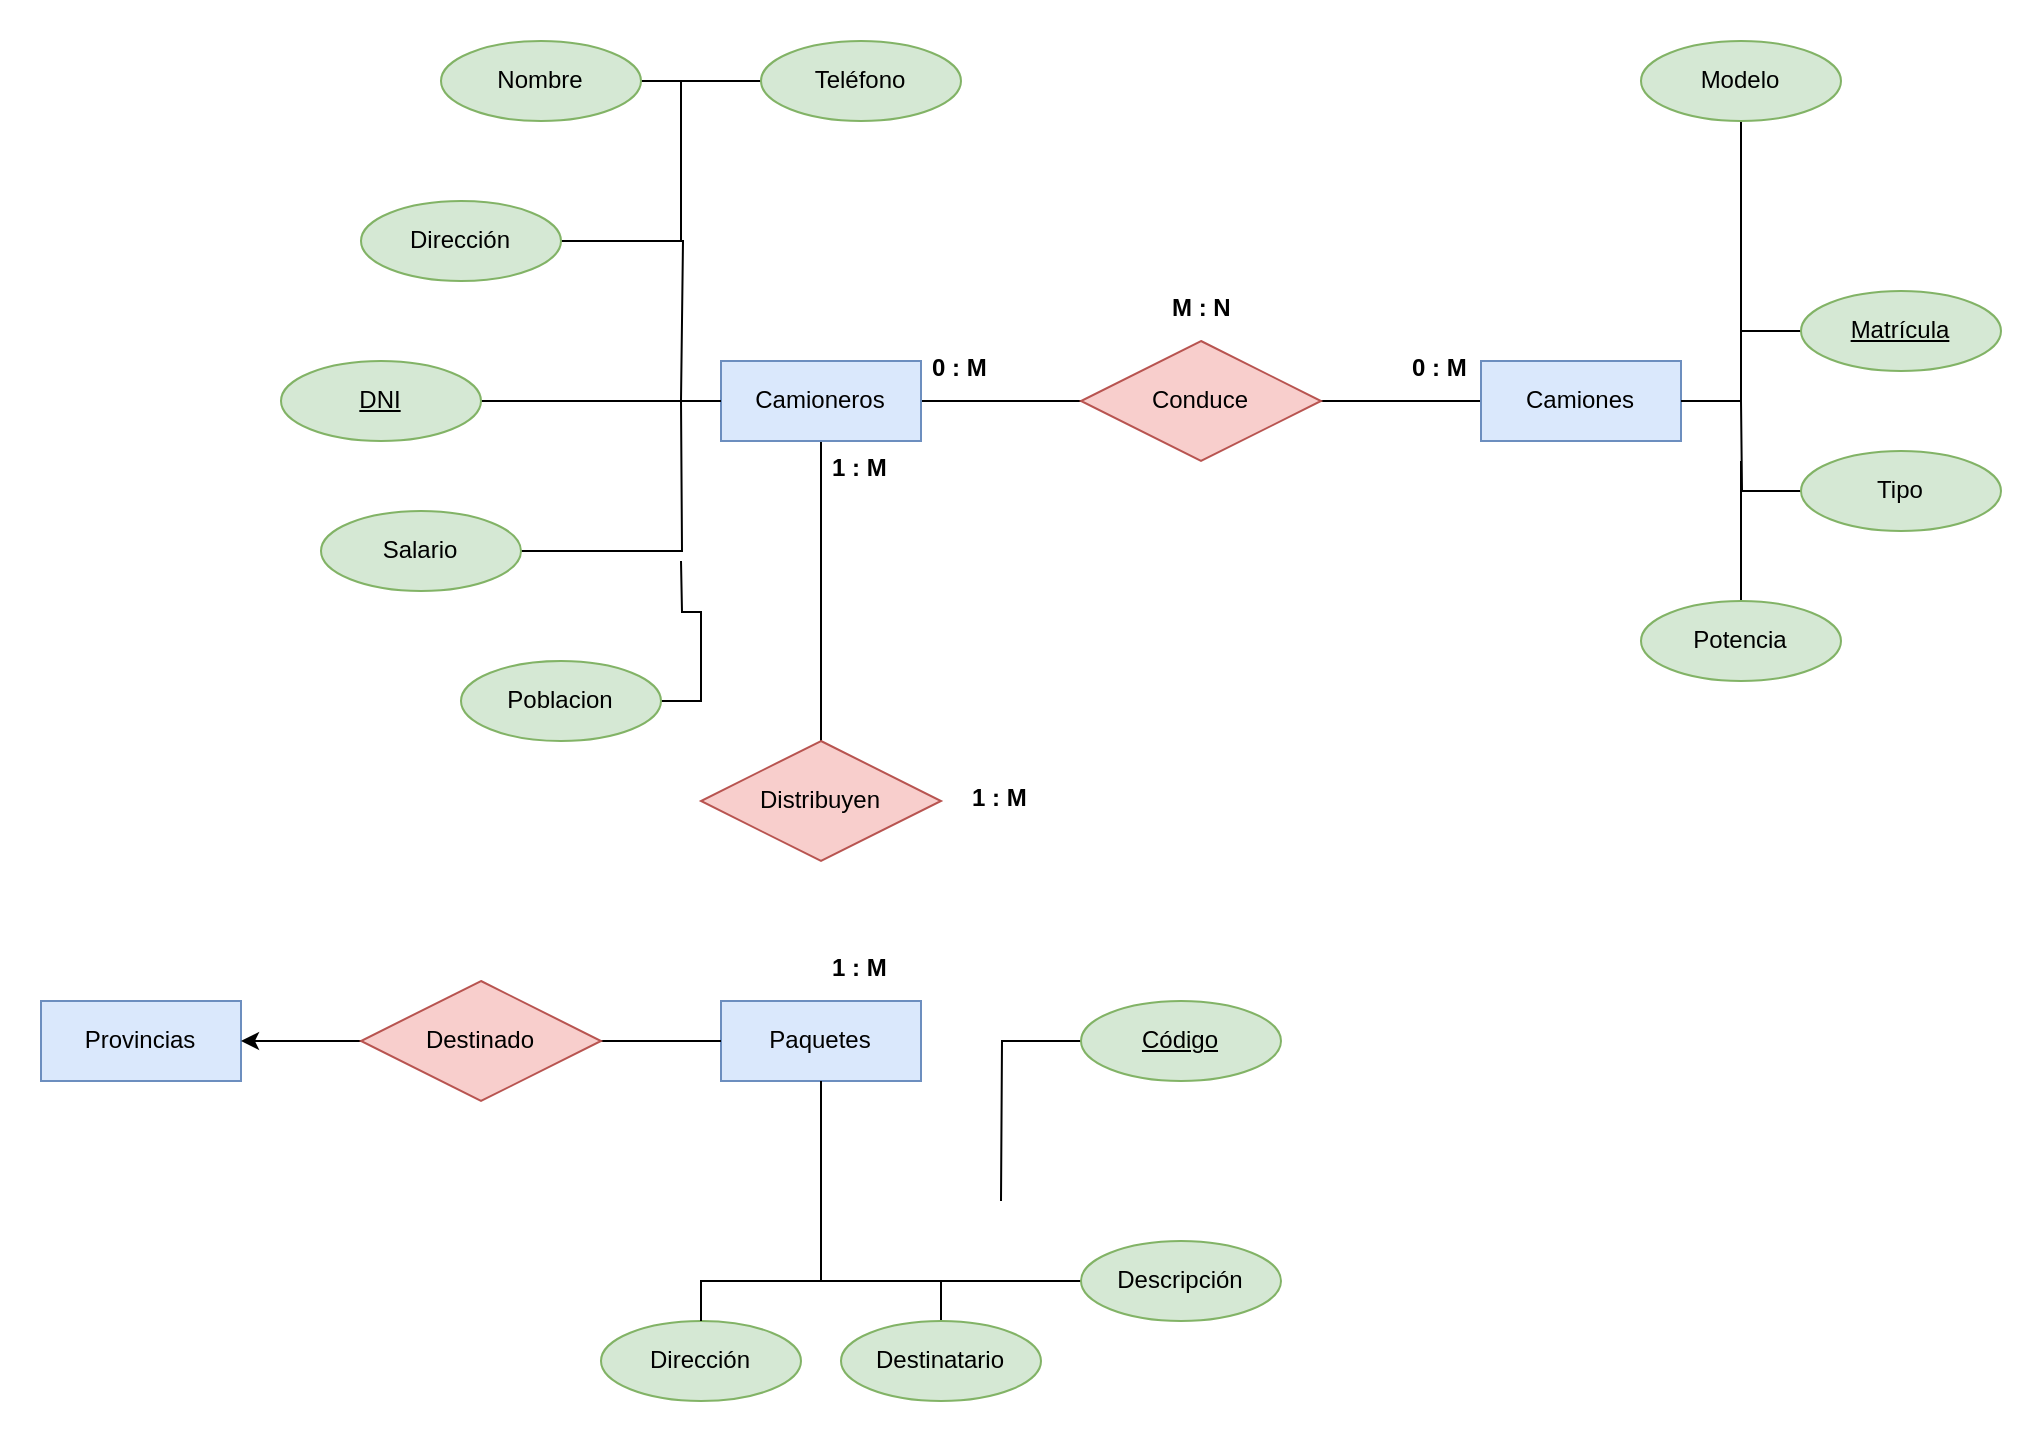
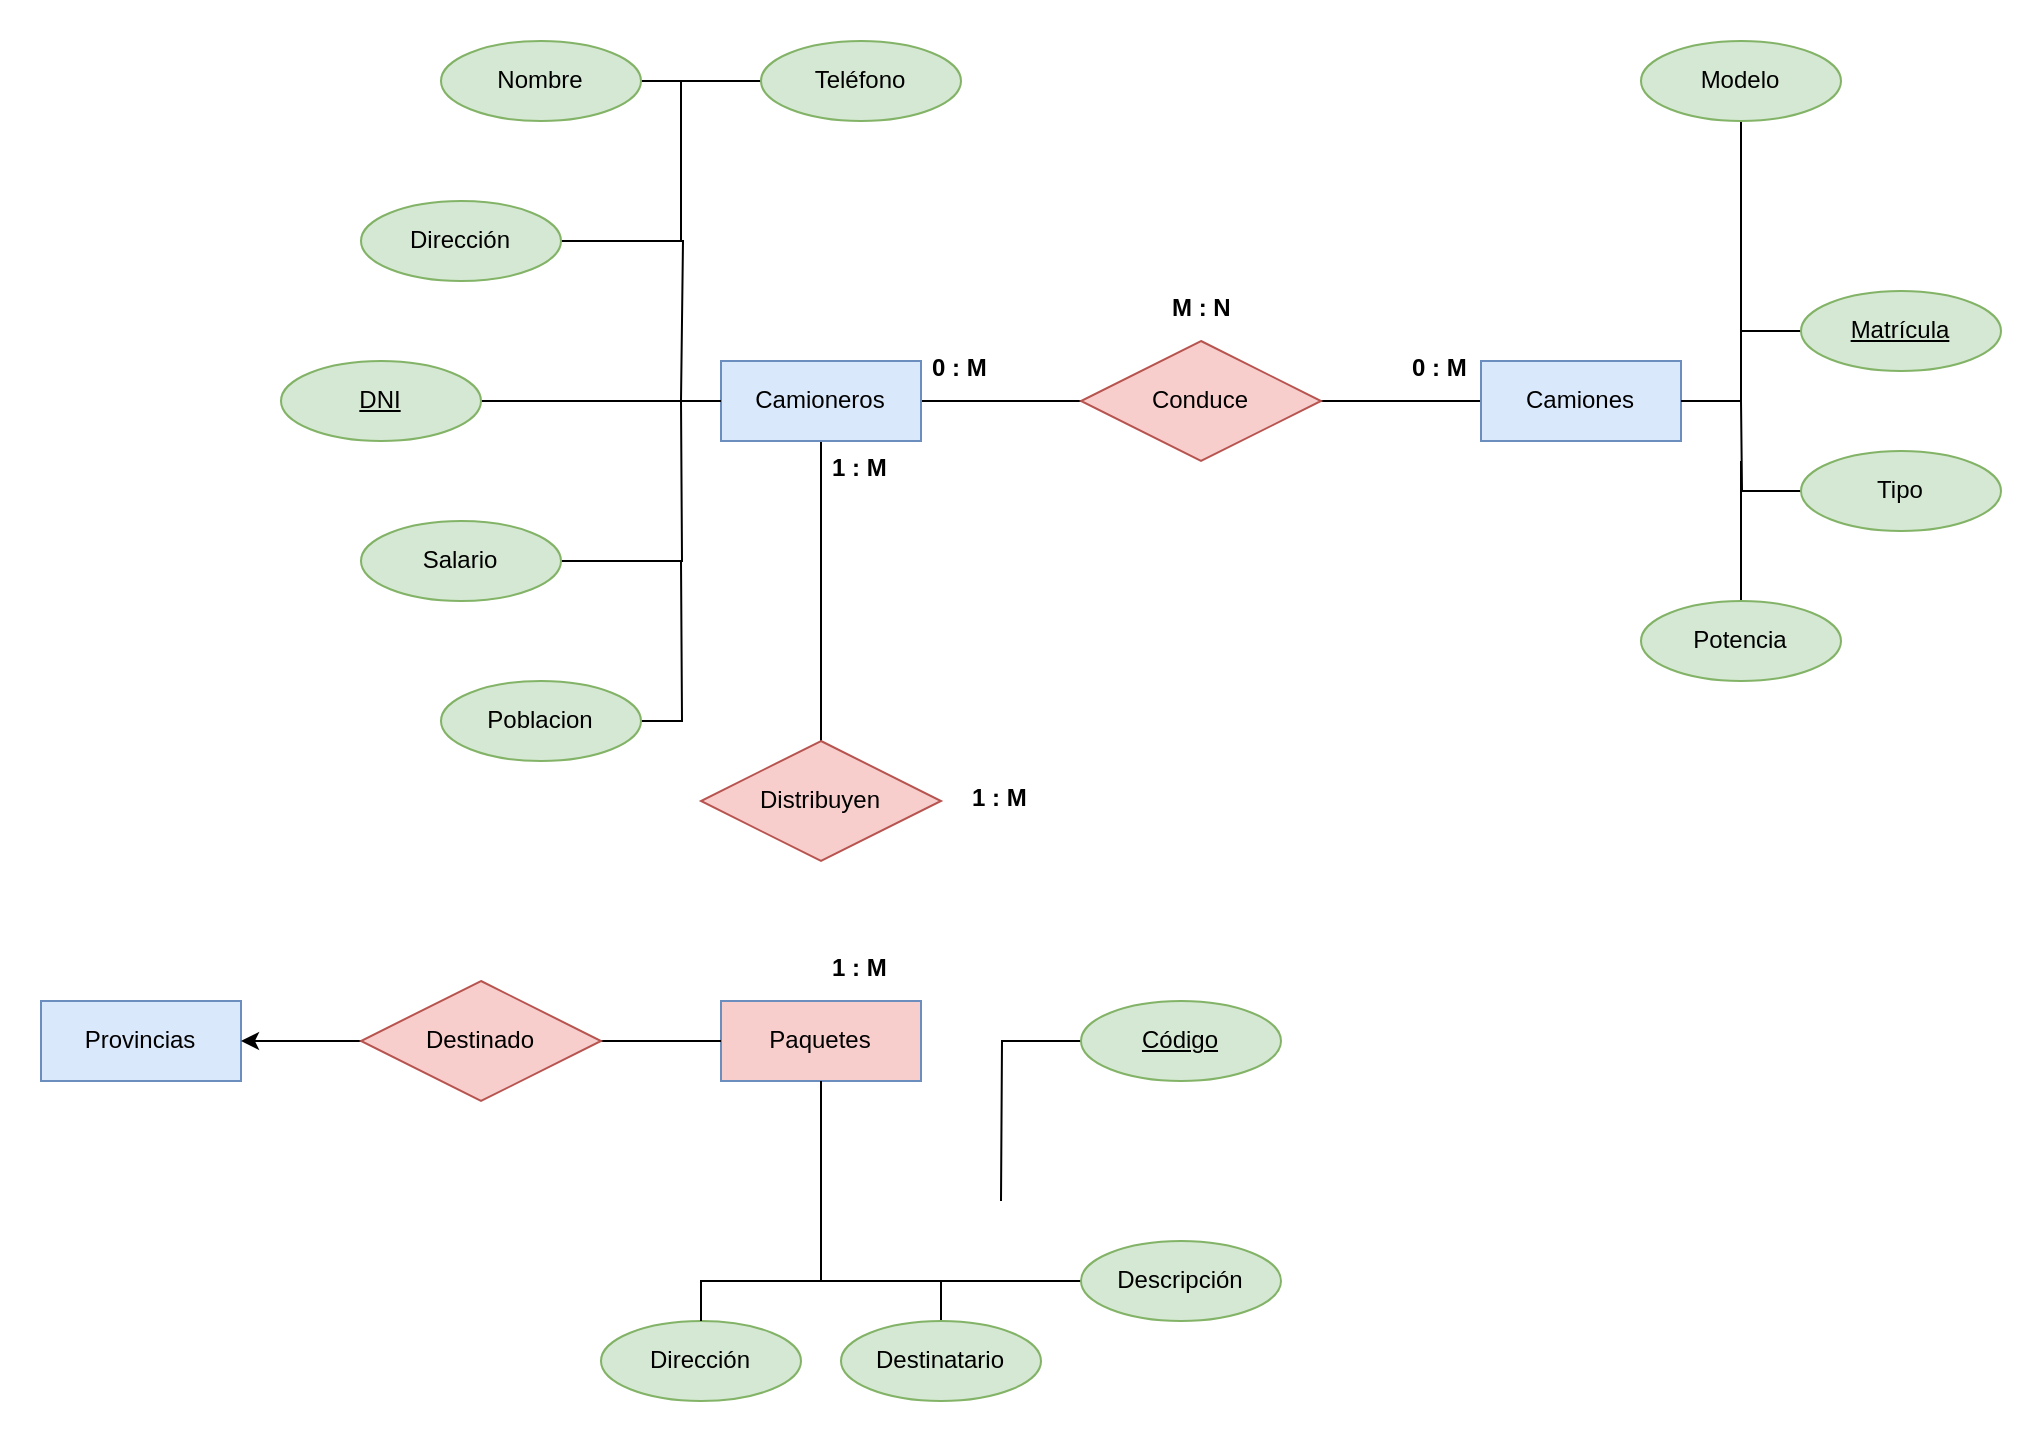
node "Salario": moved (421, 551) -> (461, 561)
node "Poblacion": moved (561, 701) -> (541, 721)
node "Paquetes": fillcolor #dae8fc -> #f8cecc
